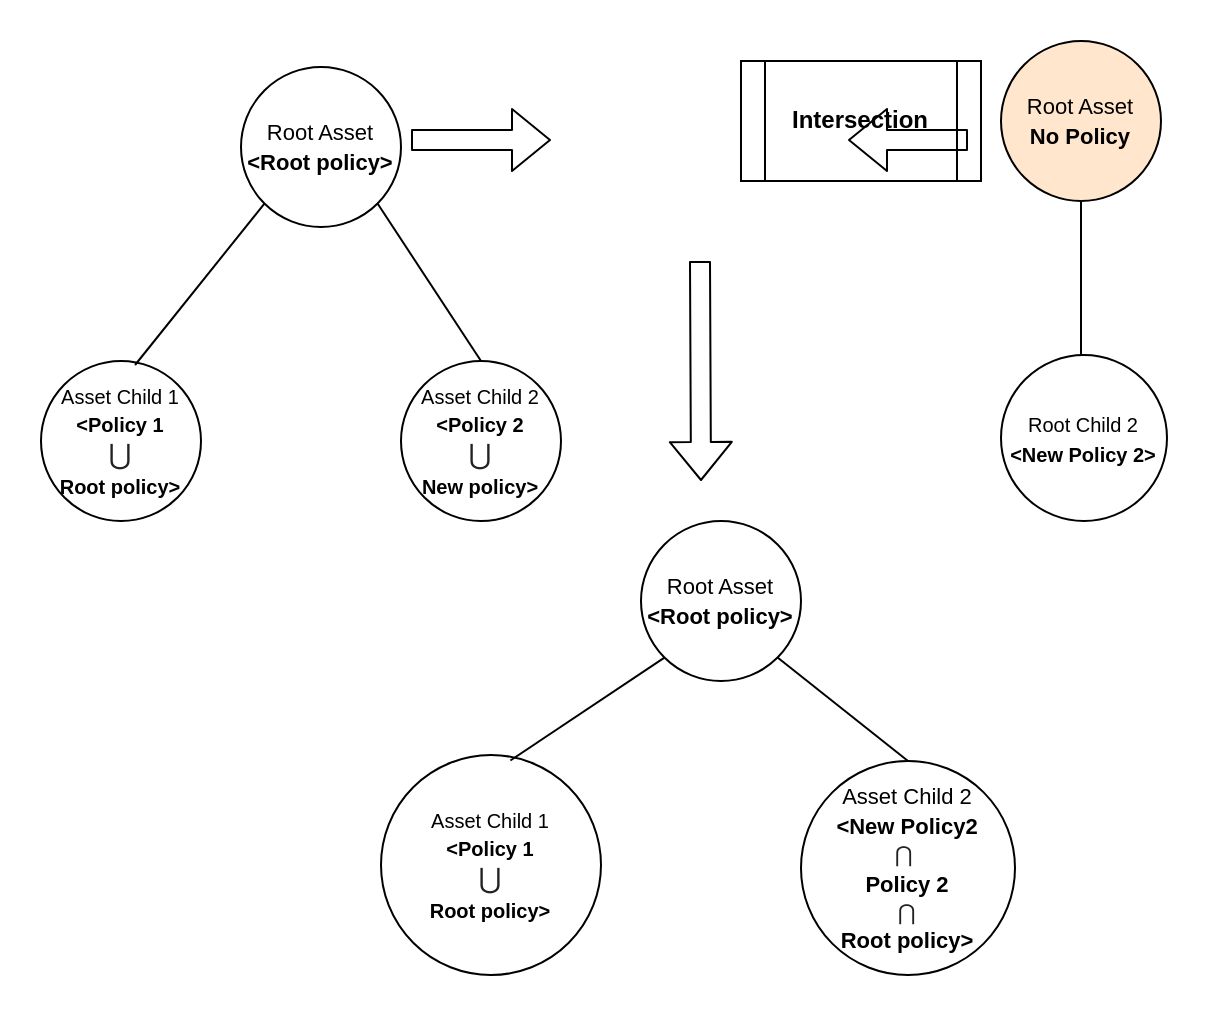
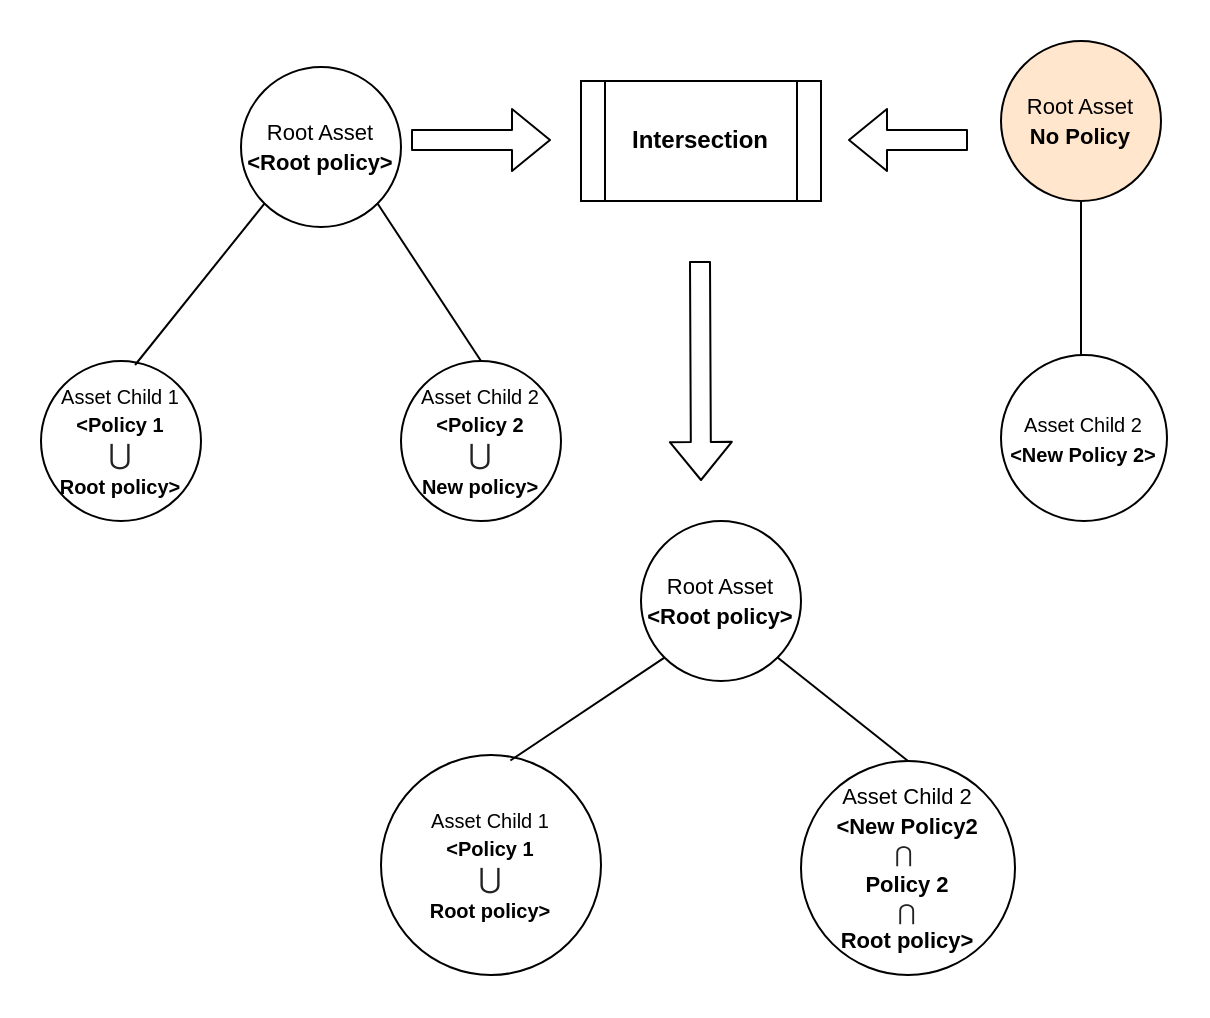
node "Intersection": moved (861, 121) -> (701, 141)
node "Root Child 2 <New Policy 2>": label "Root Child 2 <New Policy 2>" -> "Asset Child 2 <New Policy 2>"
